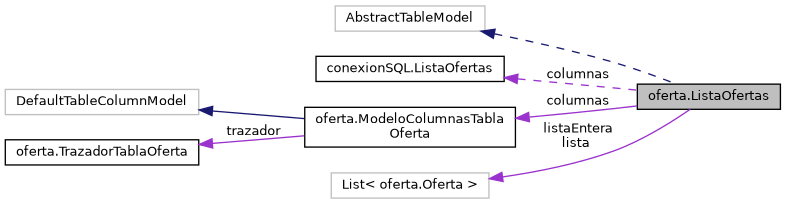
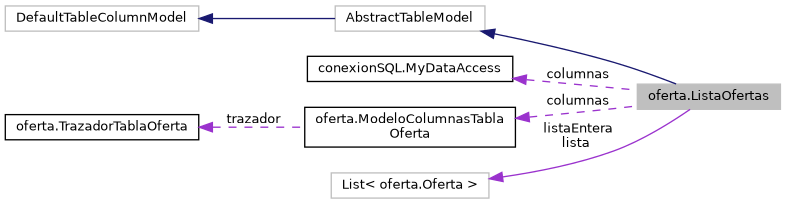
edge "oferta.ListaOfertas" -> "AbstractTableModel": style dashed -> solid
node "conexionSQL.ListaOfertas": label "conexionSQL.ListaOfertas" -> "conexionSQL.MyDataAccess"
node "oferta.ListaOfertas": color black -> grey75
edge "oferta.ListaOfertas" -> "oferta.ModeloColumnasTabla Oferta": style solid -> dashed
edge "oferta.ModeloColumnasTabla Oferta" -> "DefaultTableColumnModel": now "AbstractTableModel" -> "DefaultTableColumnModel"
edge "oferta.ModeloColumnasTabla Oferta" -> "oferta.TrazadorTablaOferta": style solid -> dashed
